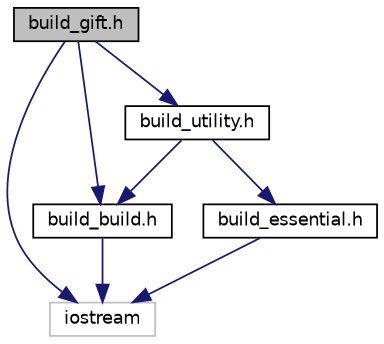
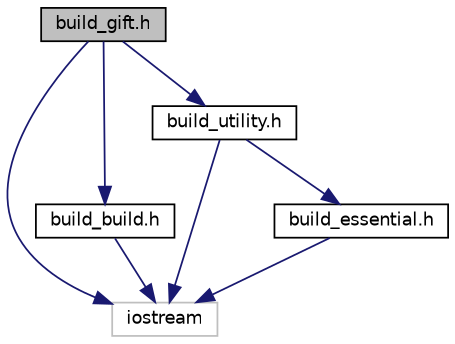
edge "build_utility.h" -> "build_build.h": now "build_utility.h" -> "iostream"
